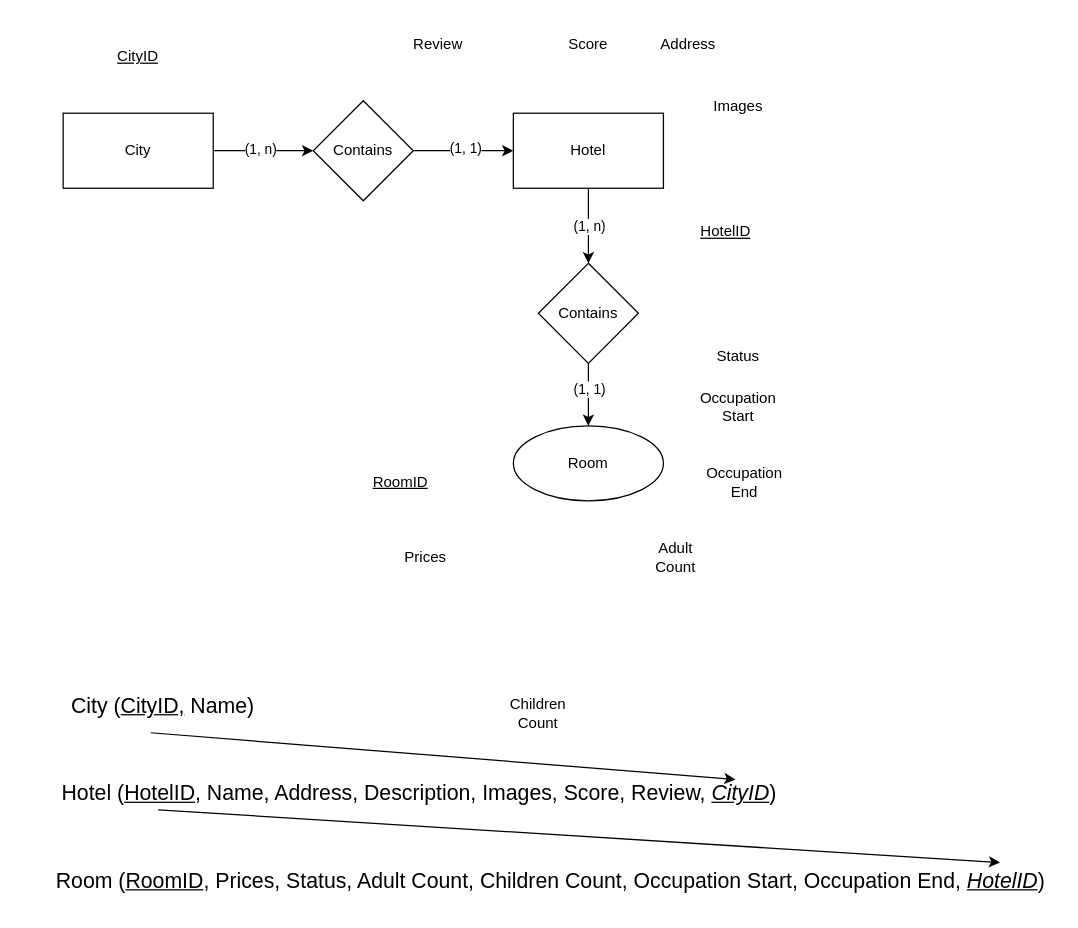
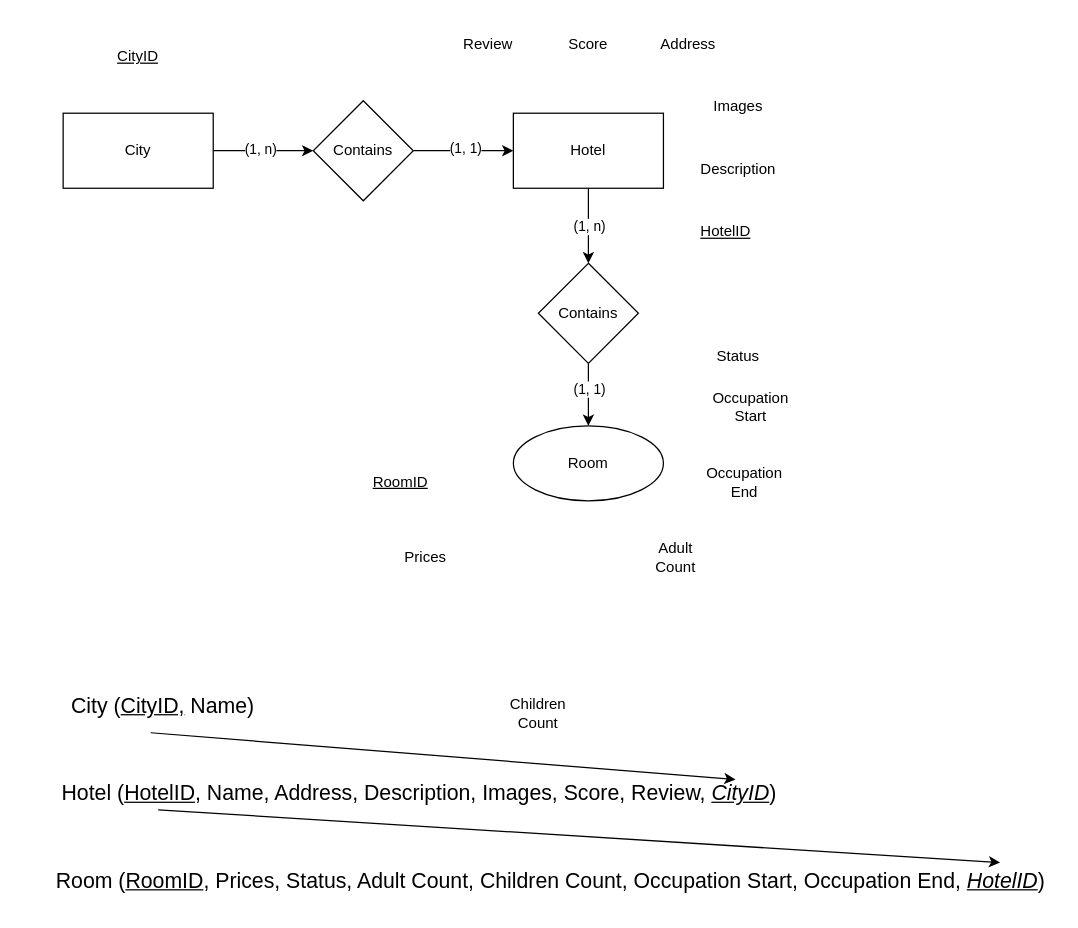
node "Review": moved (438, 44) -> (488, 44)
node "Description": added
node "Occupation Start": moved (738, 407) -> (751, 407)
